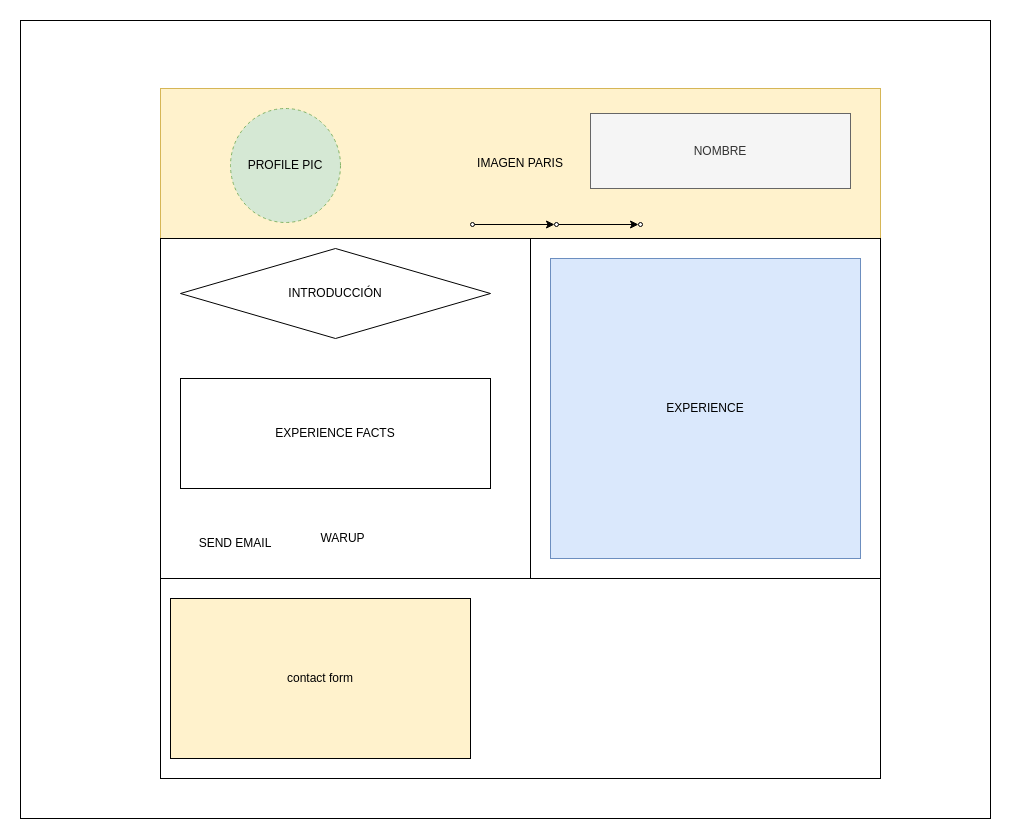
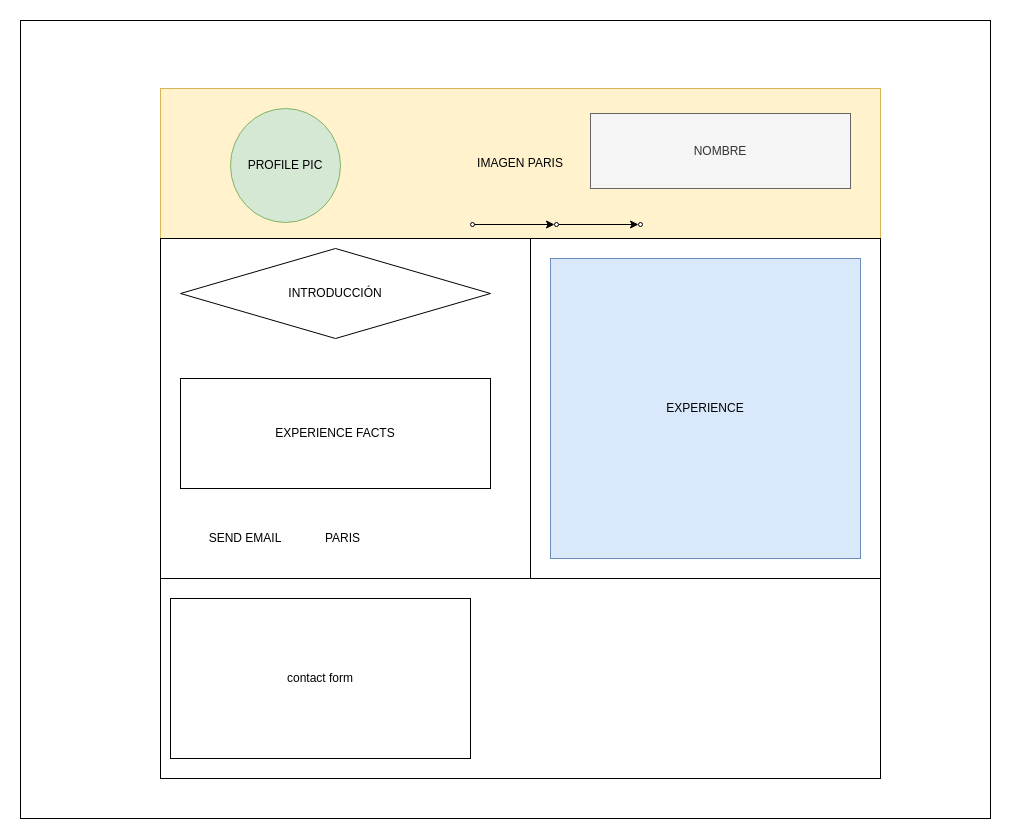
node "PROFILE PIC": style dashed -> solid
node "WARUP": label "WARUP" -> "PARIS"
node "SEND EMAIL": moved (236, 544) -> (246, 539)
node "contact form": fillcolor #fff2cc -> #ffffff
